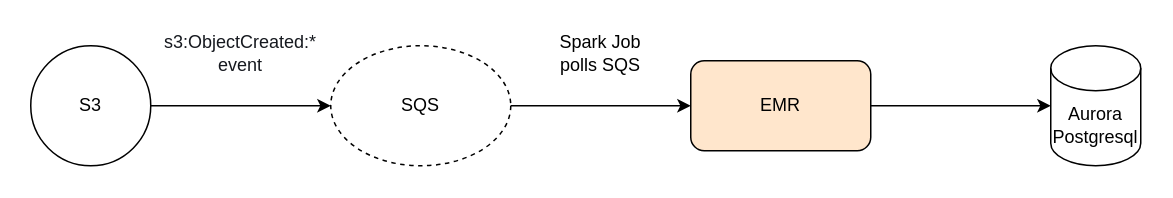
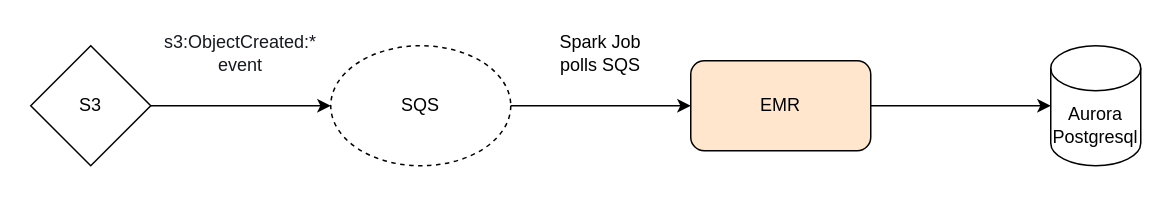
node "S3": shape ellipse -> diamond
